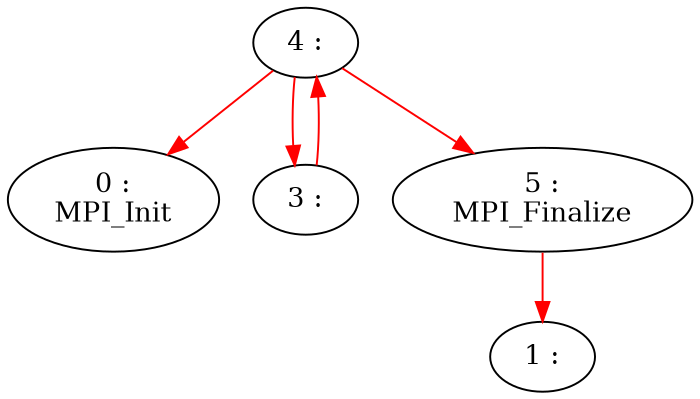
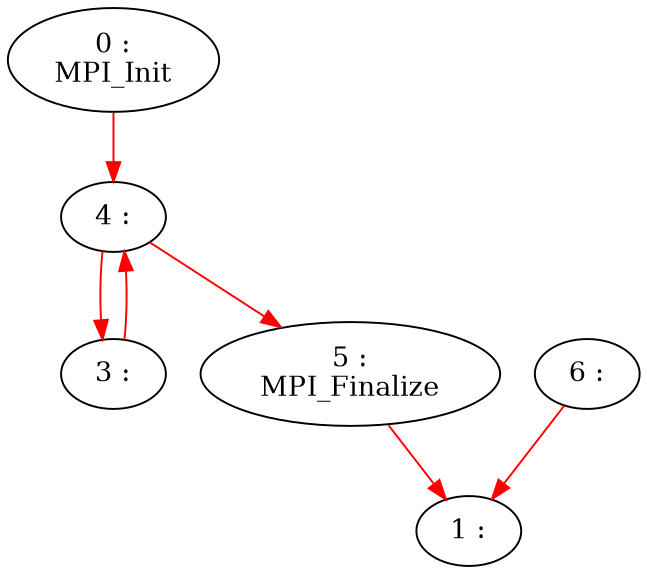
edge "4 :" -> "0 : MPI_Init": reversed
node "6 :": added
